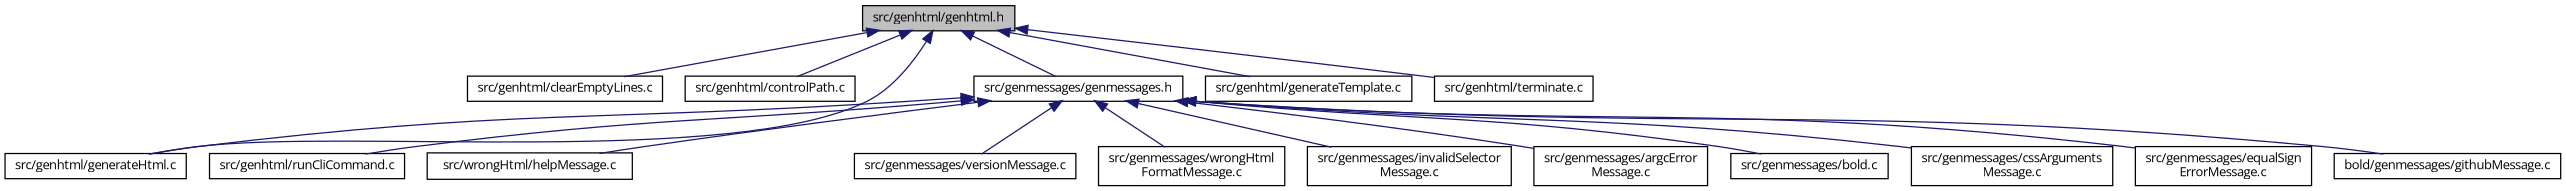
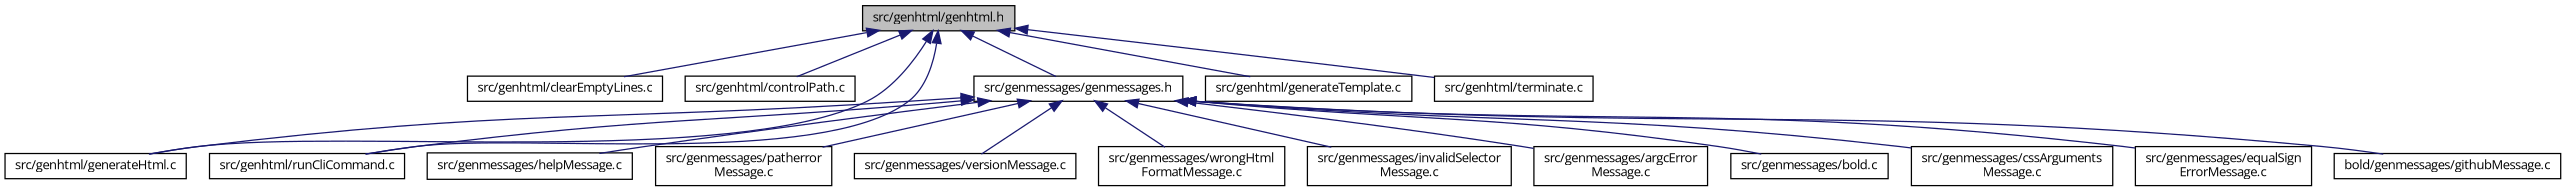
edge "src/genhtml/runCliCommand.c" -> "src/genhtml/genhtml.h": added
node "src/wrongHtml/helpMessage.c": label "src/wrongHtml/helpMessage.c" -> "src/genmessages/helpMessage.c"
node "src/genmessages/patherror Message.c": added
